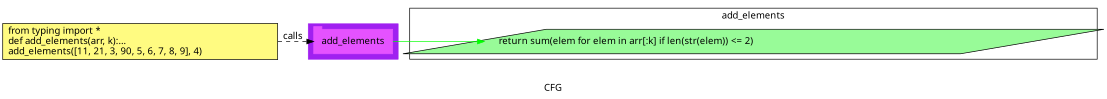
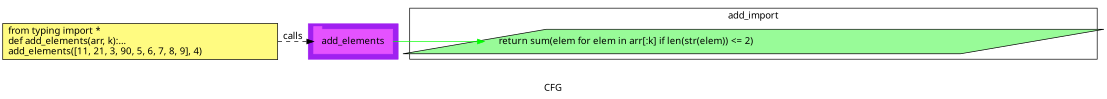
cluster "add_elements": label "add_elements" -> "add_import"
